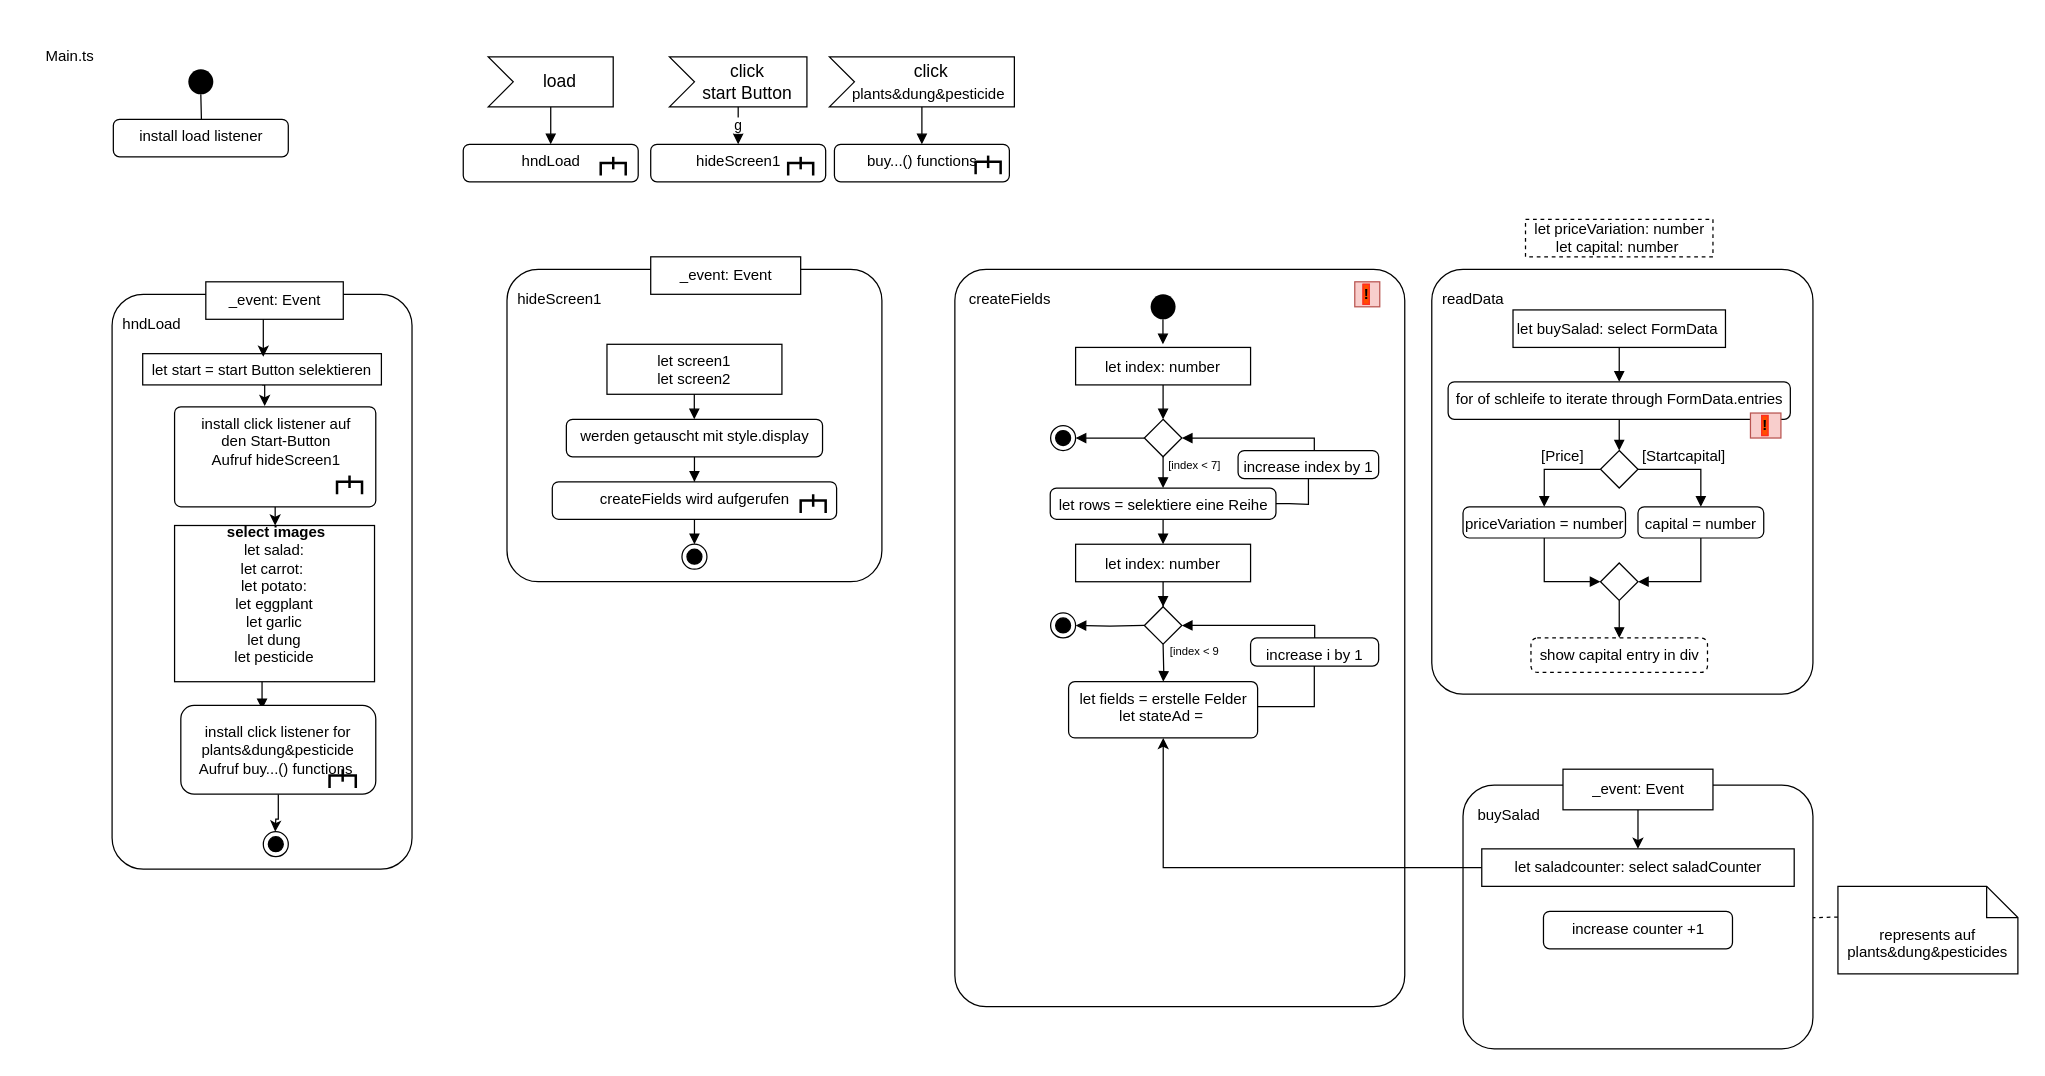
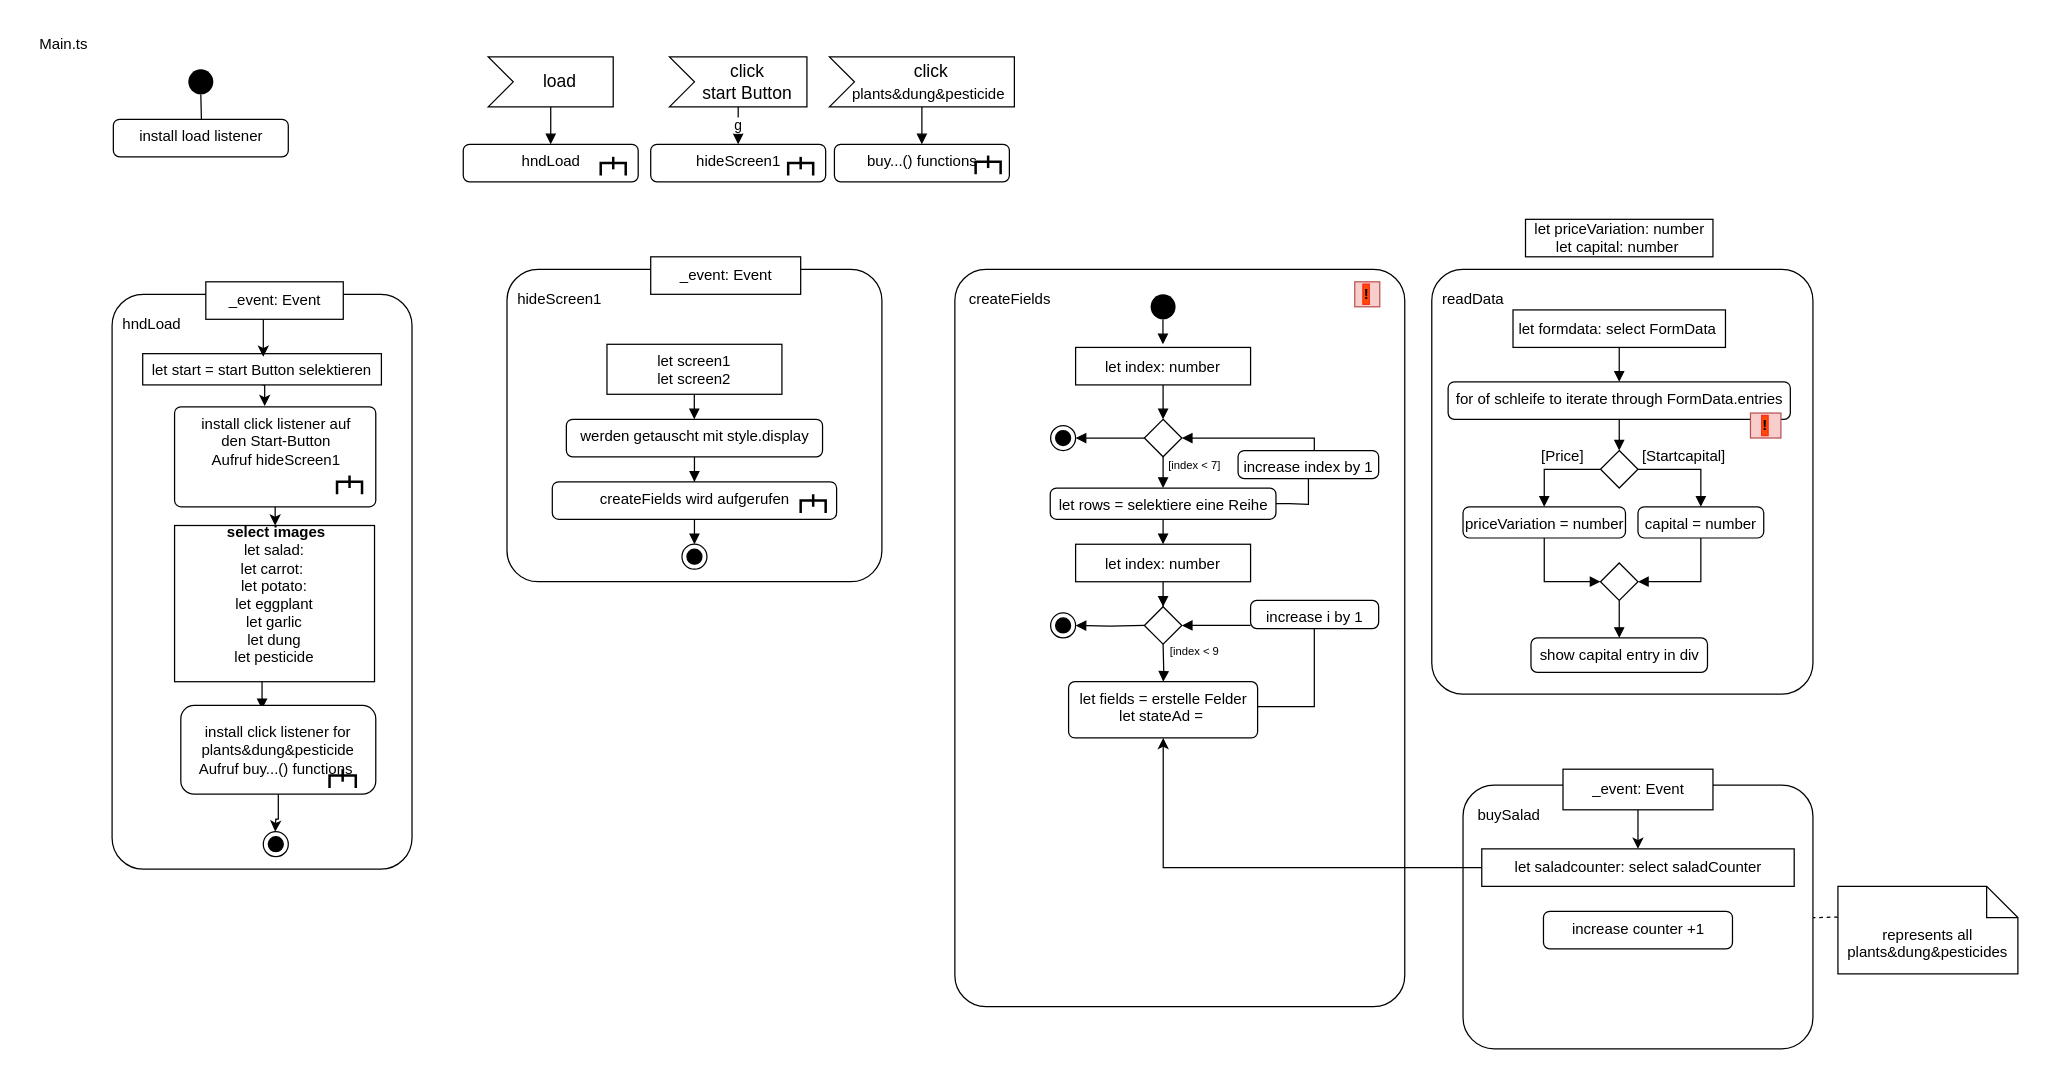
node "Main.ts": moved (69, 57) -> (63, 44)
node "let priceVariation: number let capital: number": style dashed -> solid
node "let buySalad: select FormData": label "let buySalad: select FormData" -> "let formdata: select FormData"
node "increase i by 1": moved (1315, 652) -> (1315, 615)
node "show capital entry in div": style dashed -> solid
node "represents auf plants&dung&pesticides": label "represents auf plants&dung&pesticides" -> "represents all plants&dung&pesticides"
